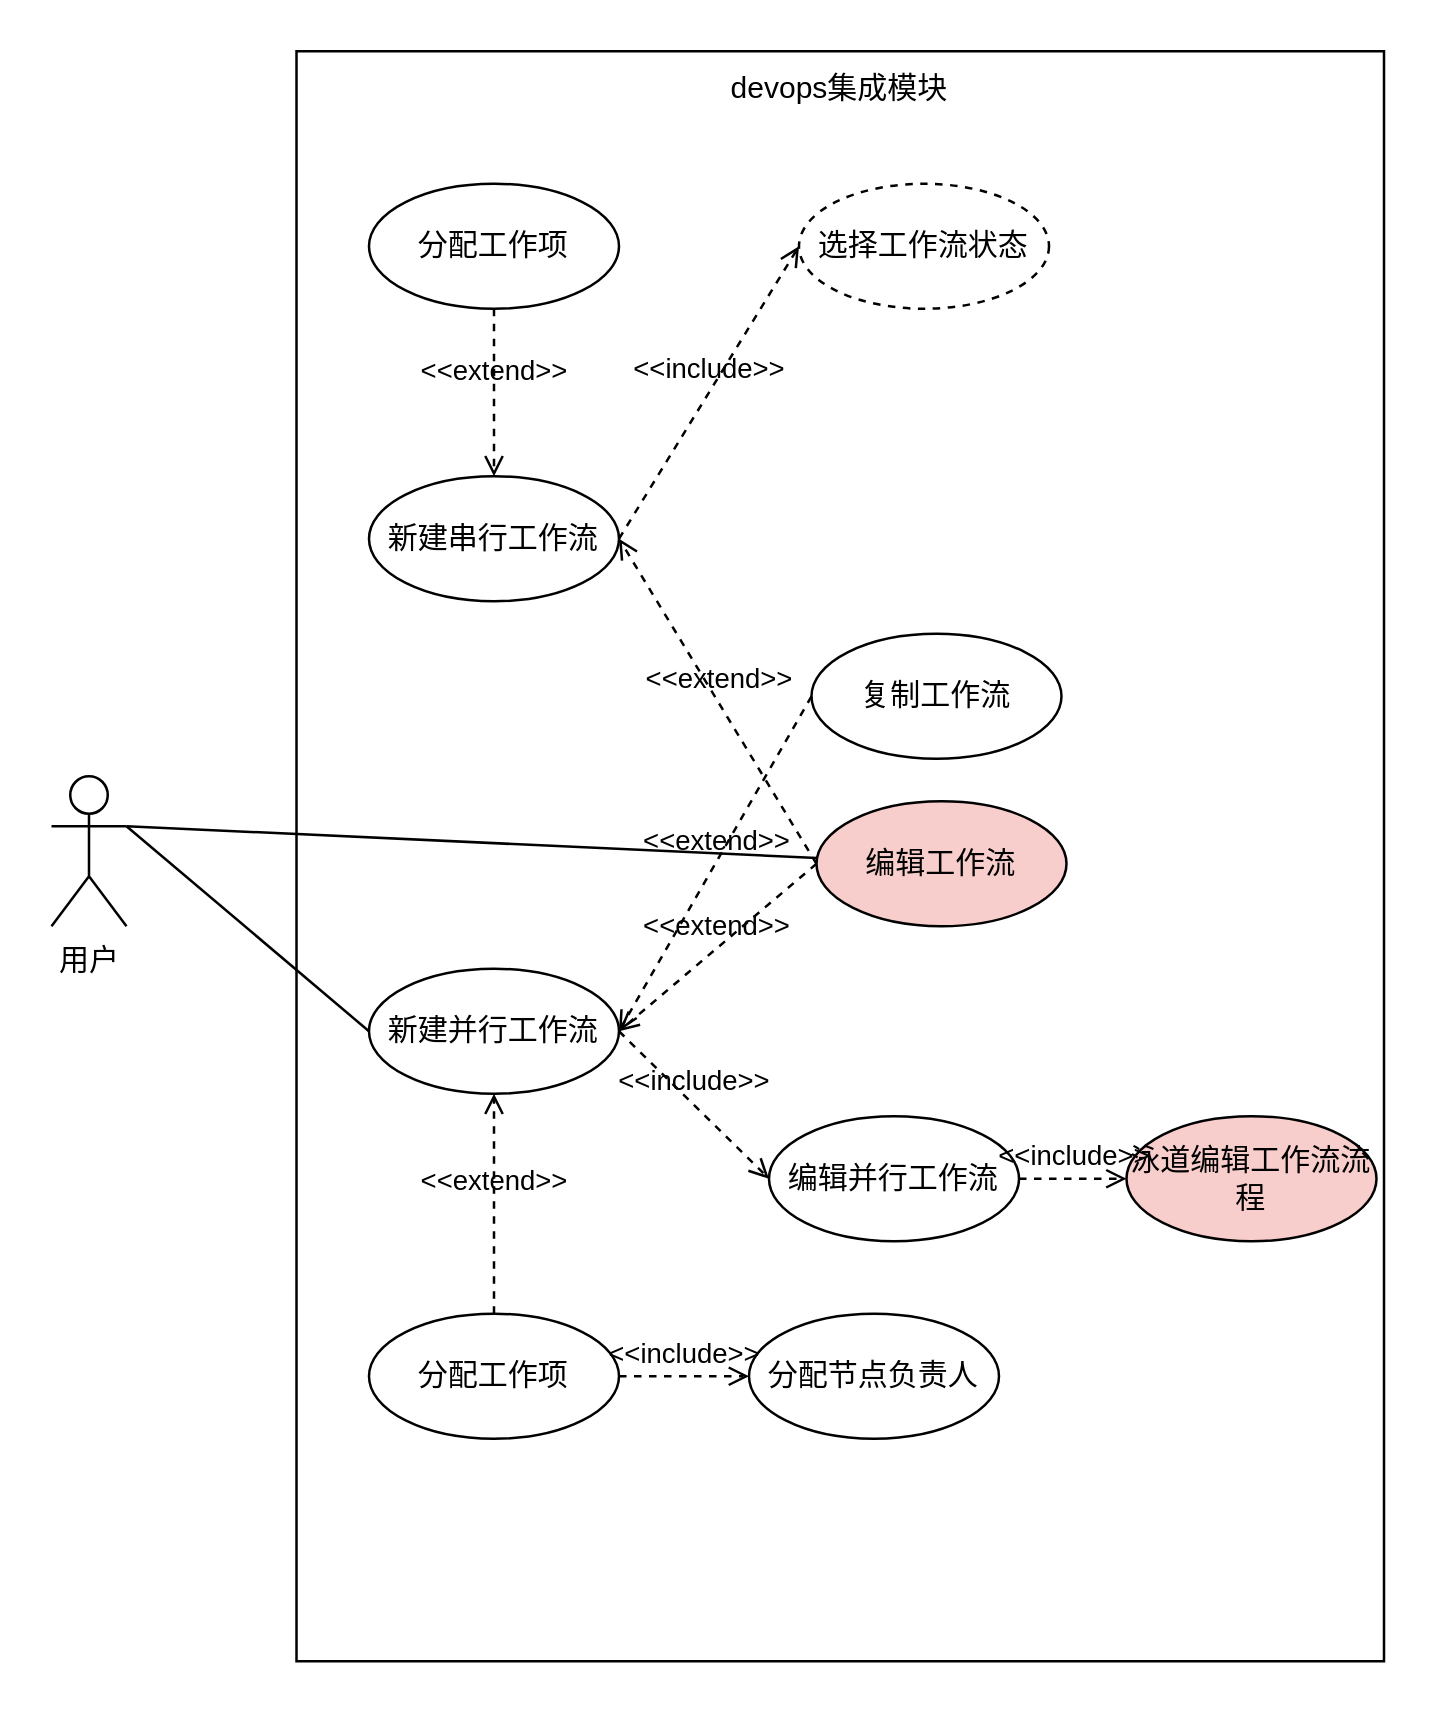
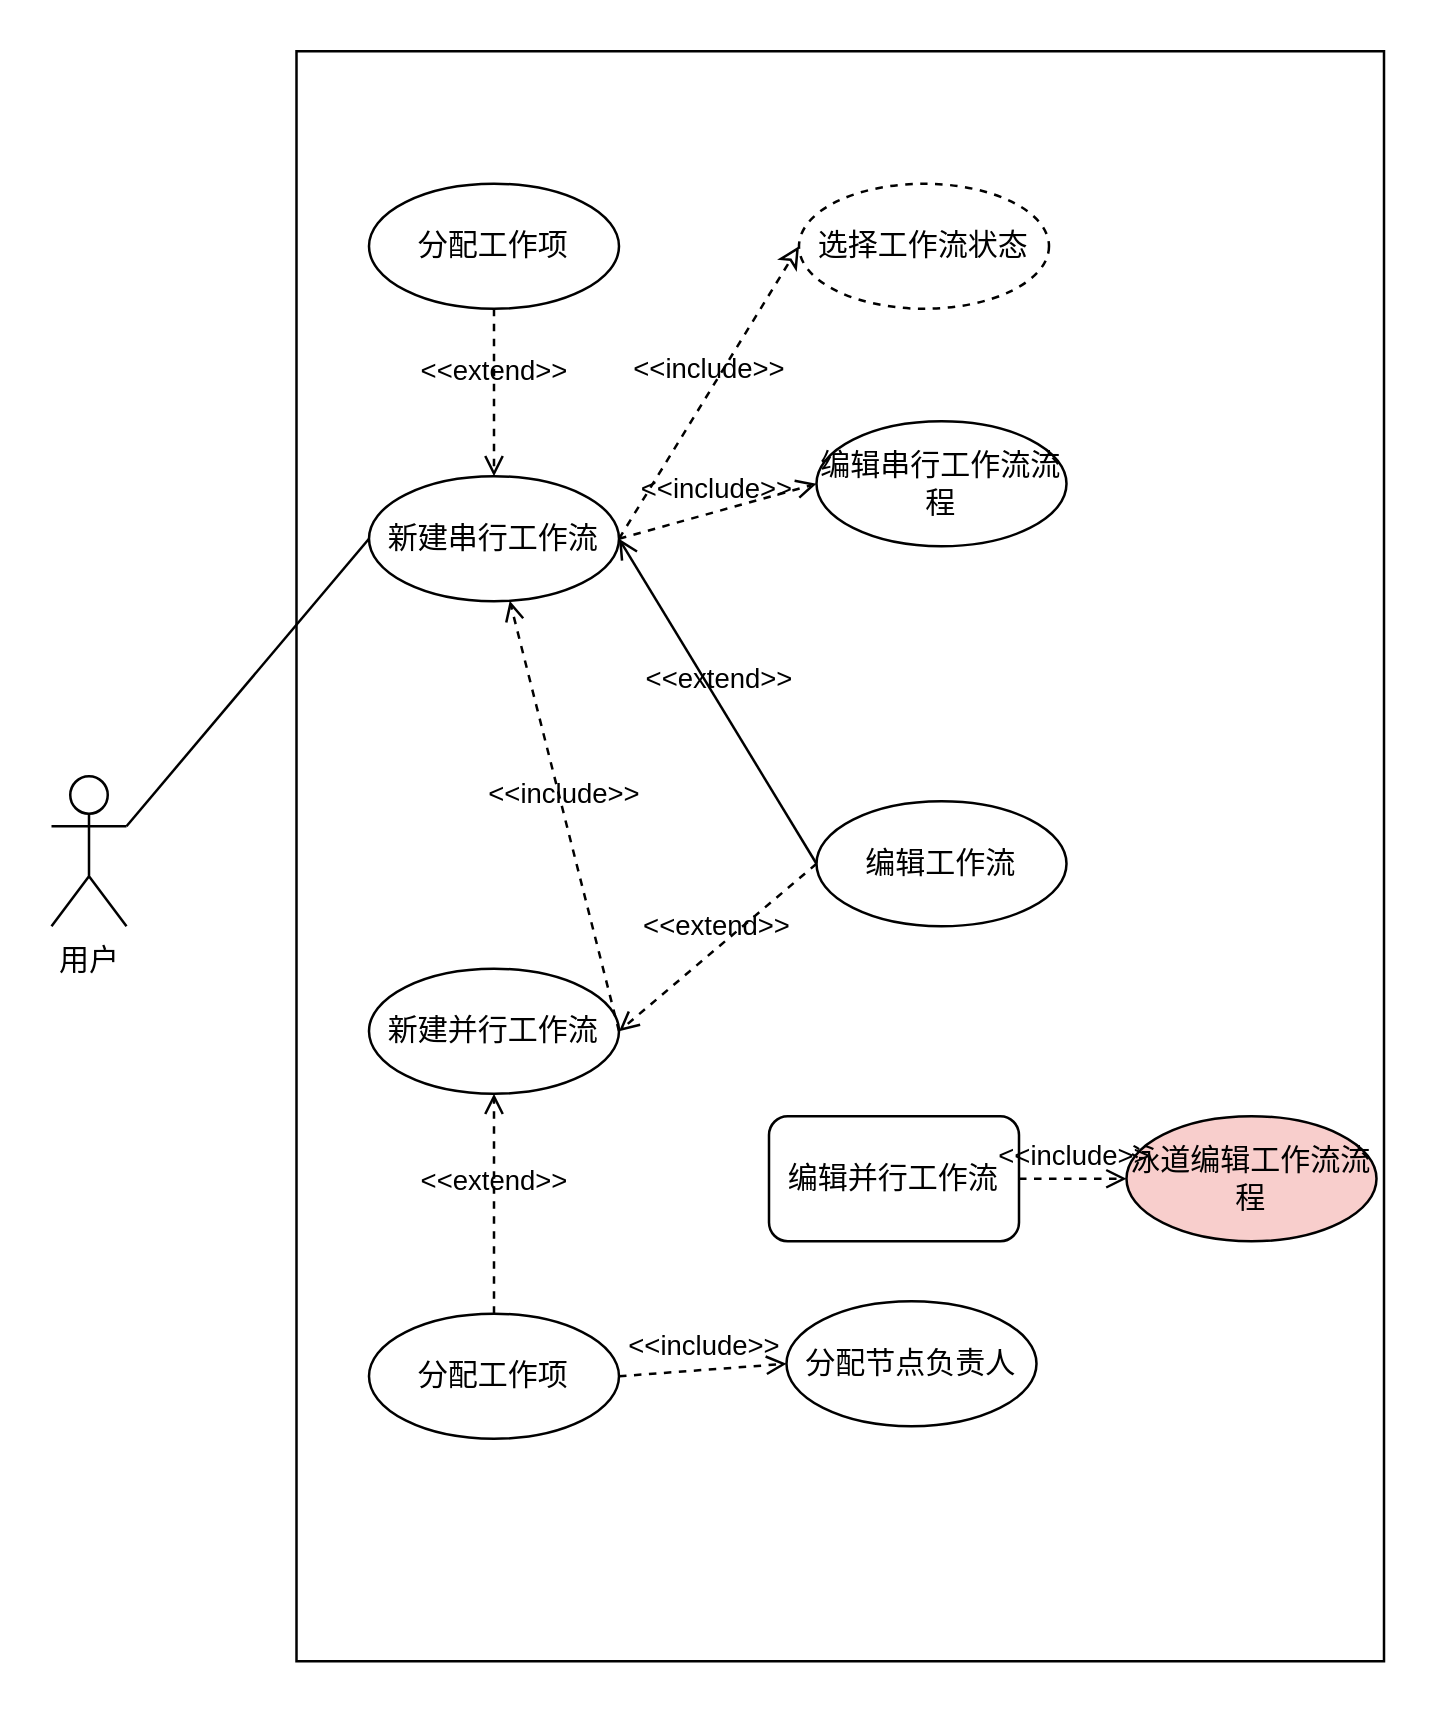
node "devops集成模块": removed
edge "新建串行工作流" -> "选择工作流状态": arrowhead open -> classic
node "编辑串行工作流流程": added
edge "新建串行工作流" -> "编辑串行工作流流程": added, label "<<include>>"
edge "编辑工作流" -> "新建串行工作流": style dashed -> solid
node "复制工作流": removed
edge "用户" -- "编辑工作流": now "用户" -- "新建串行工作流"
node "编辑工作流": fillcolor #f8cecc -> #ffffff
edge "用户" -- "新建并行工作流": removed
edge "复制工作流" -> "新建并行工作流": removed, label "<<extend>>"
edge "新建并行工作流" -> "编辑并行工作流": now "新建并行工作流" -> "新建串行工作流"
node "编辑并行工作流": shape ellipse -> rounded rectangle
node "分配节点负责人": moved (874, 1376) -> (911, 1364)
